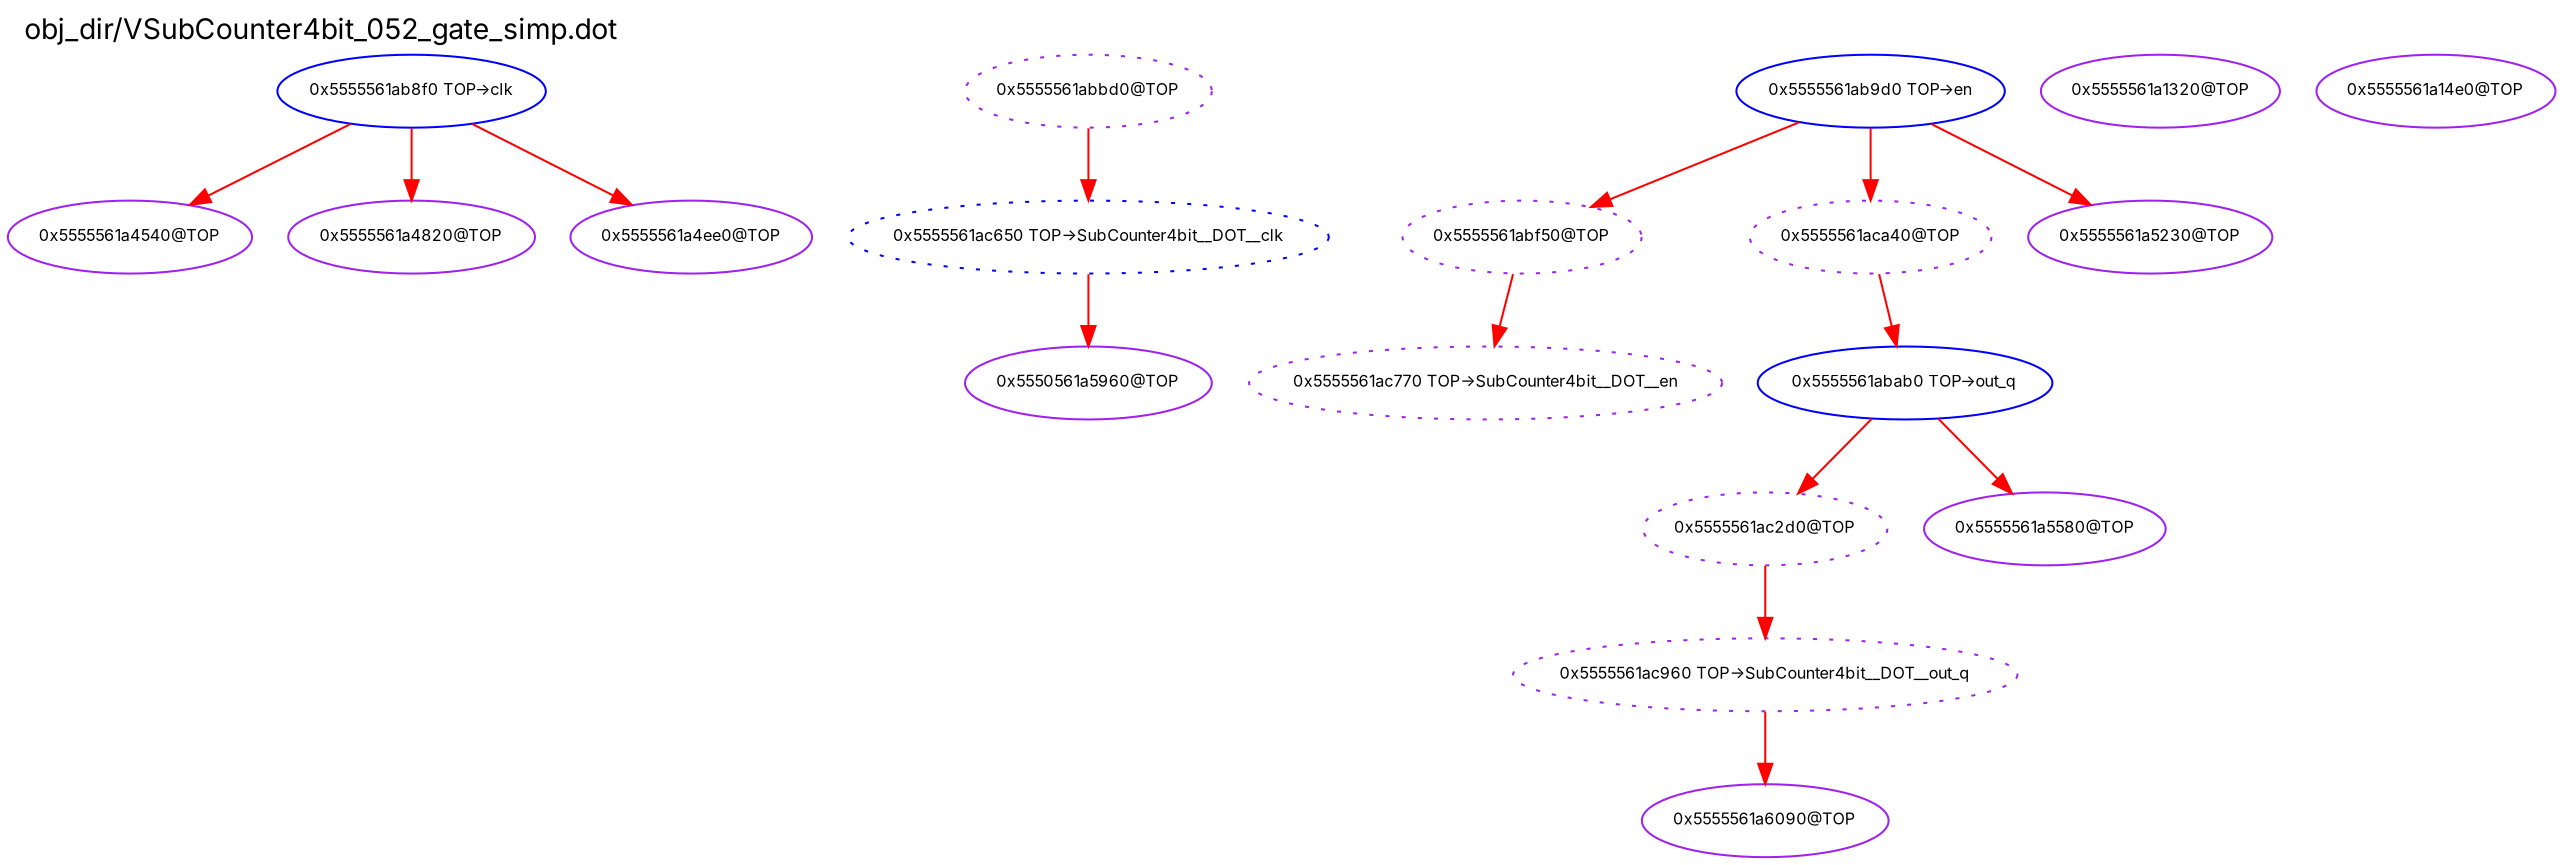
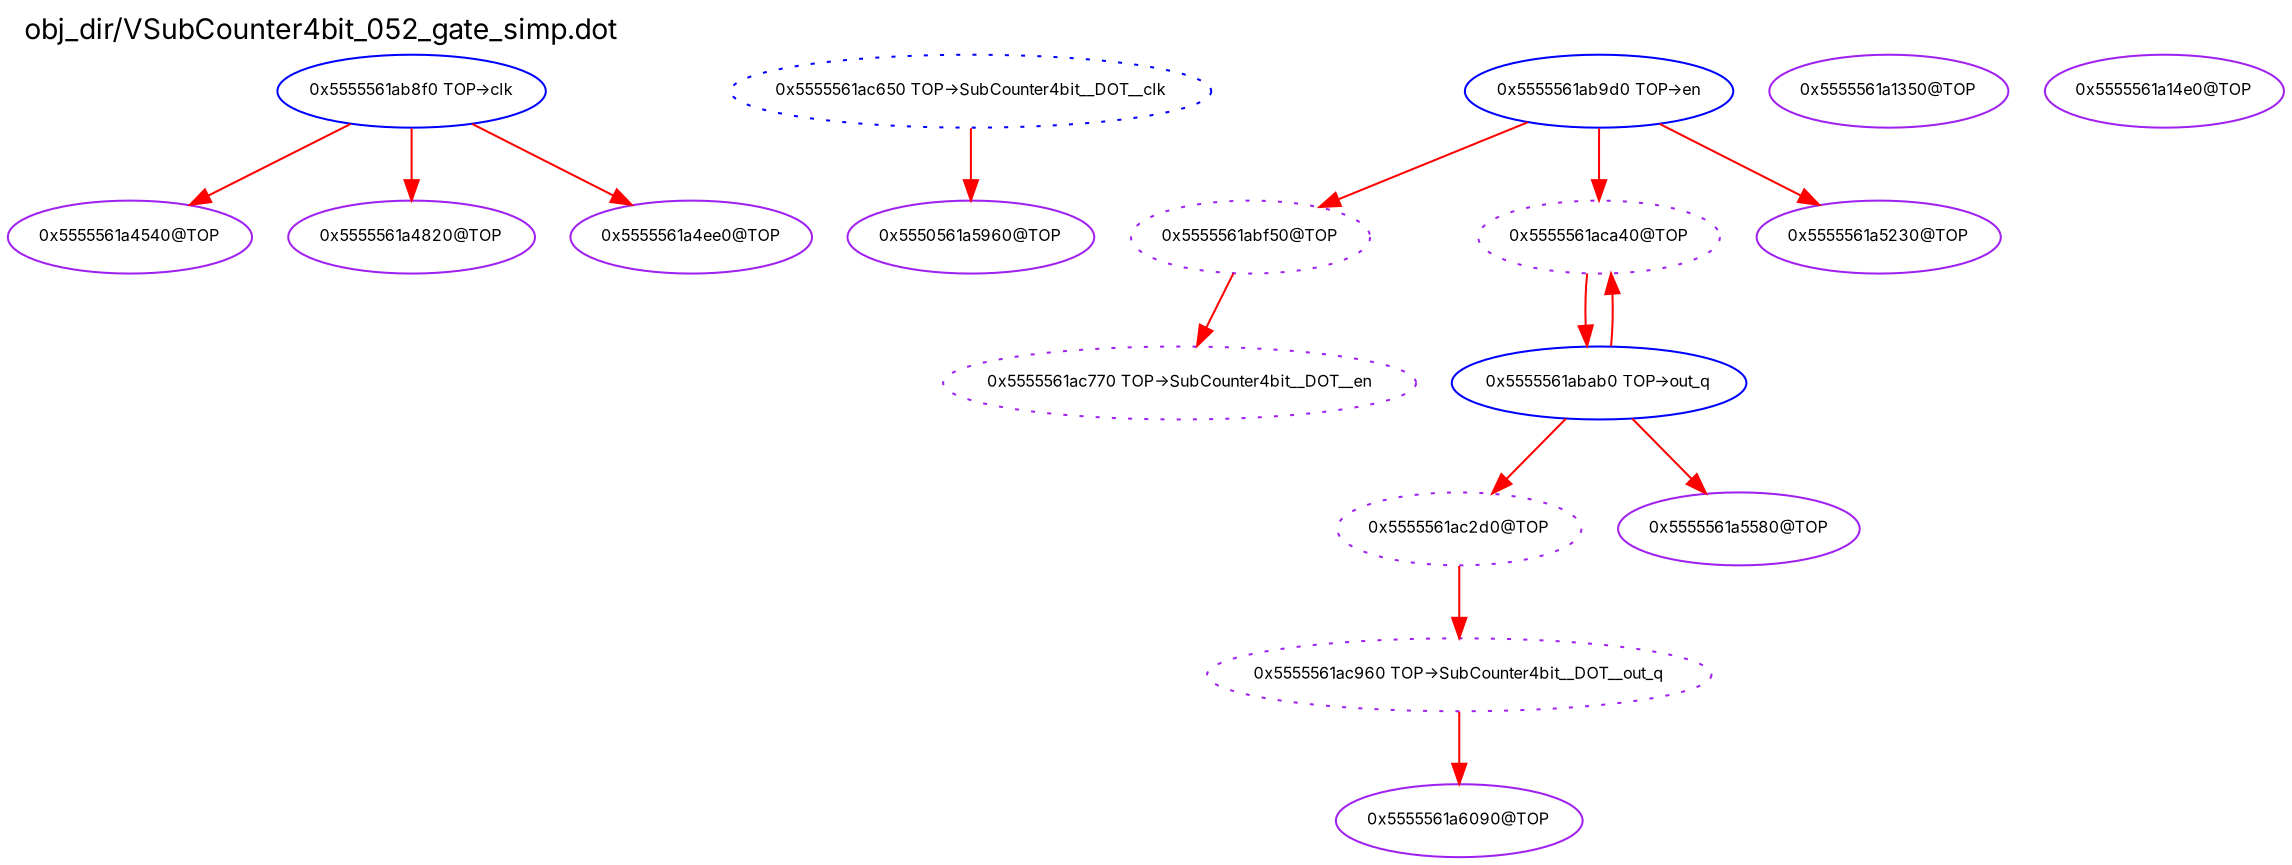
node "0x5555561abbd0@TOP": removed
node "0x5555561a1320@TOP": label "0x5555561a1320@TOP" -> "0x5555561a1350@TOP"
edge "0x5555561abab0 TOP->out_q" -> "0x5555561aca40@TOP": added
